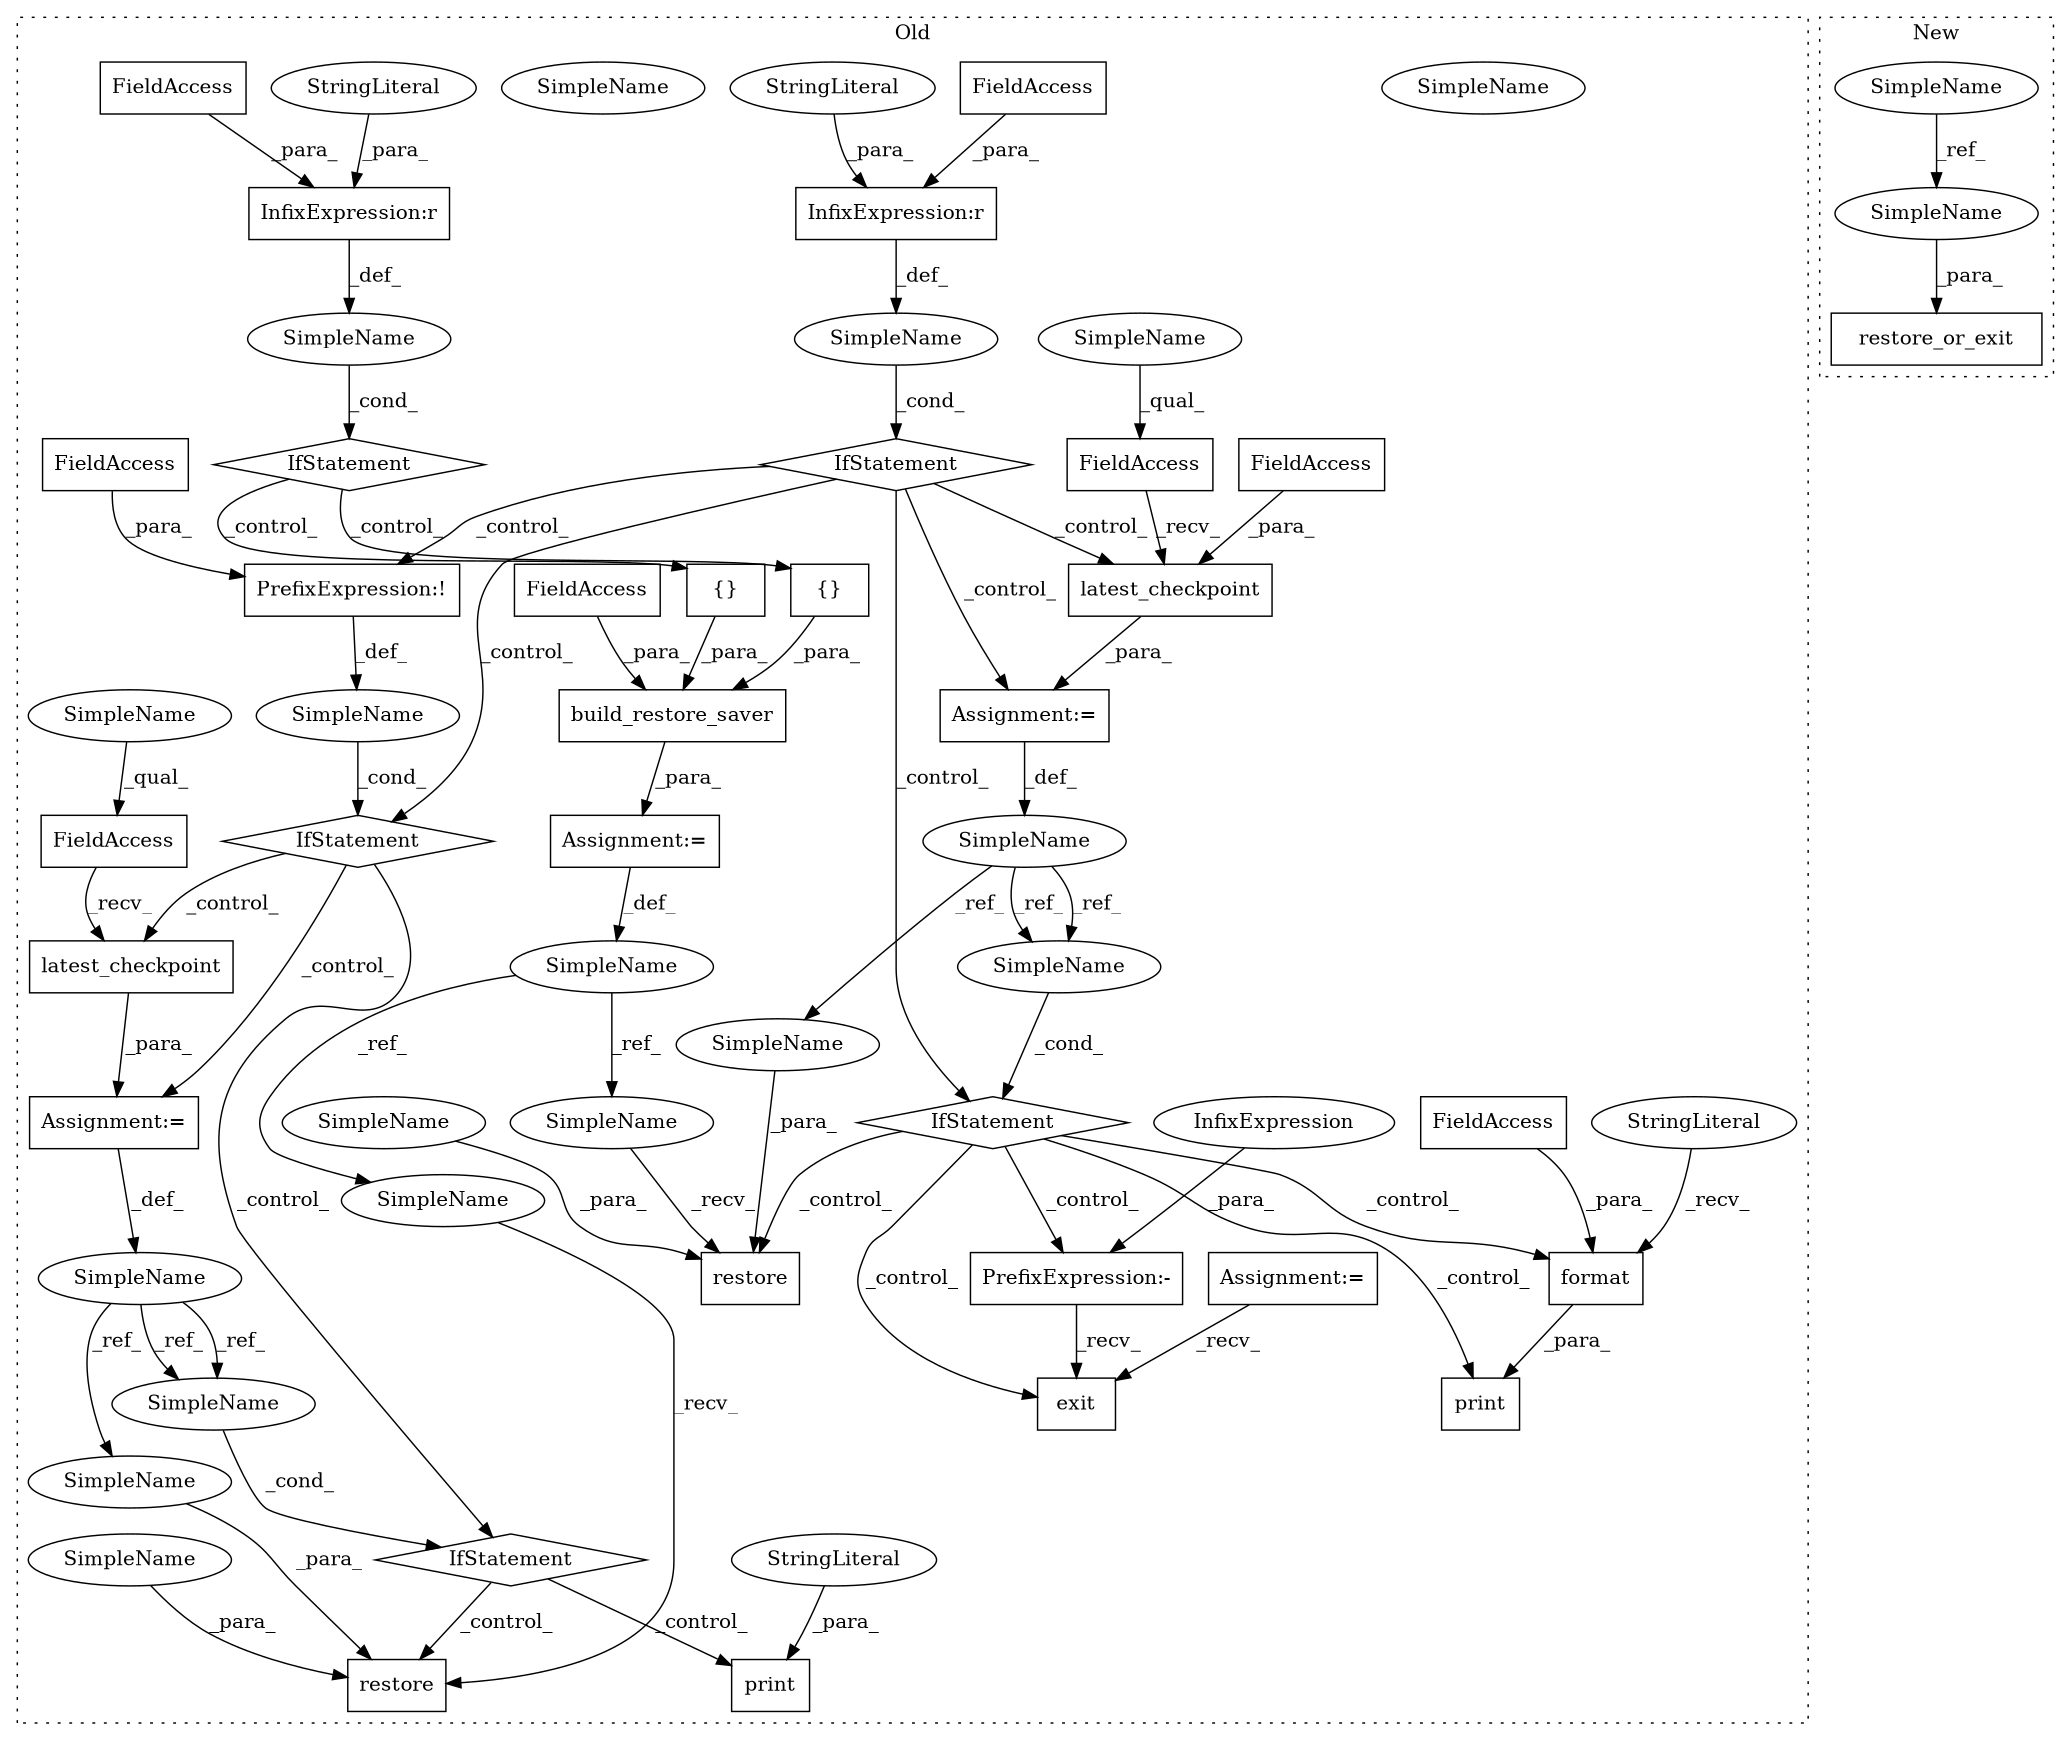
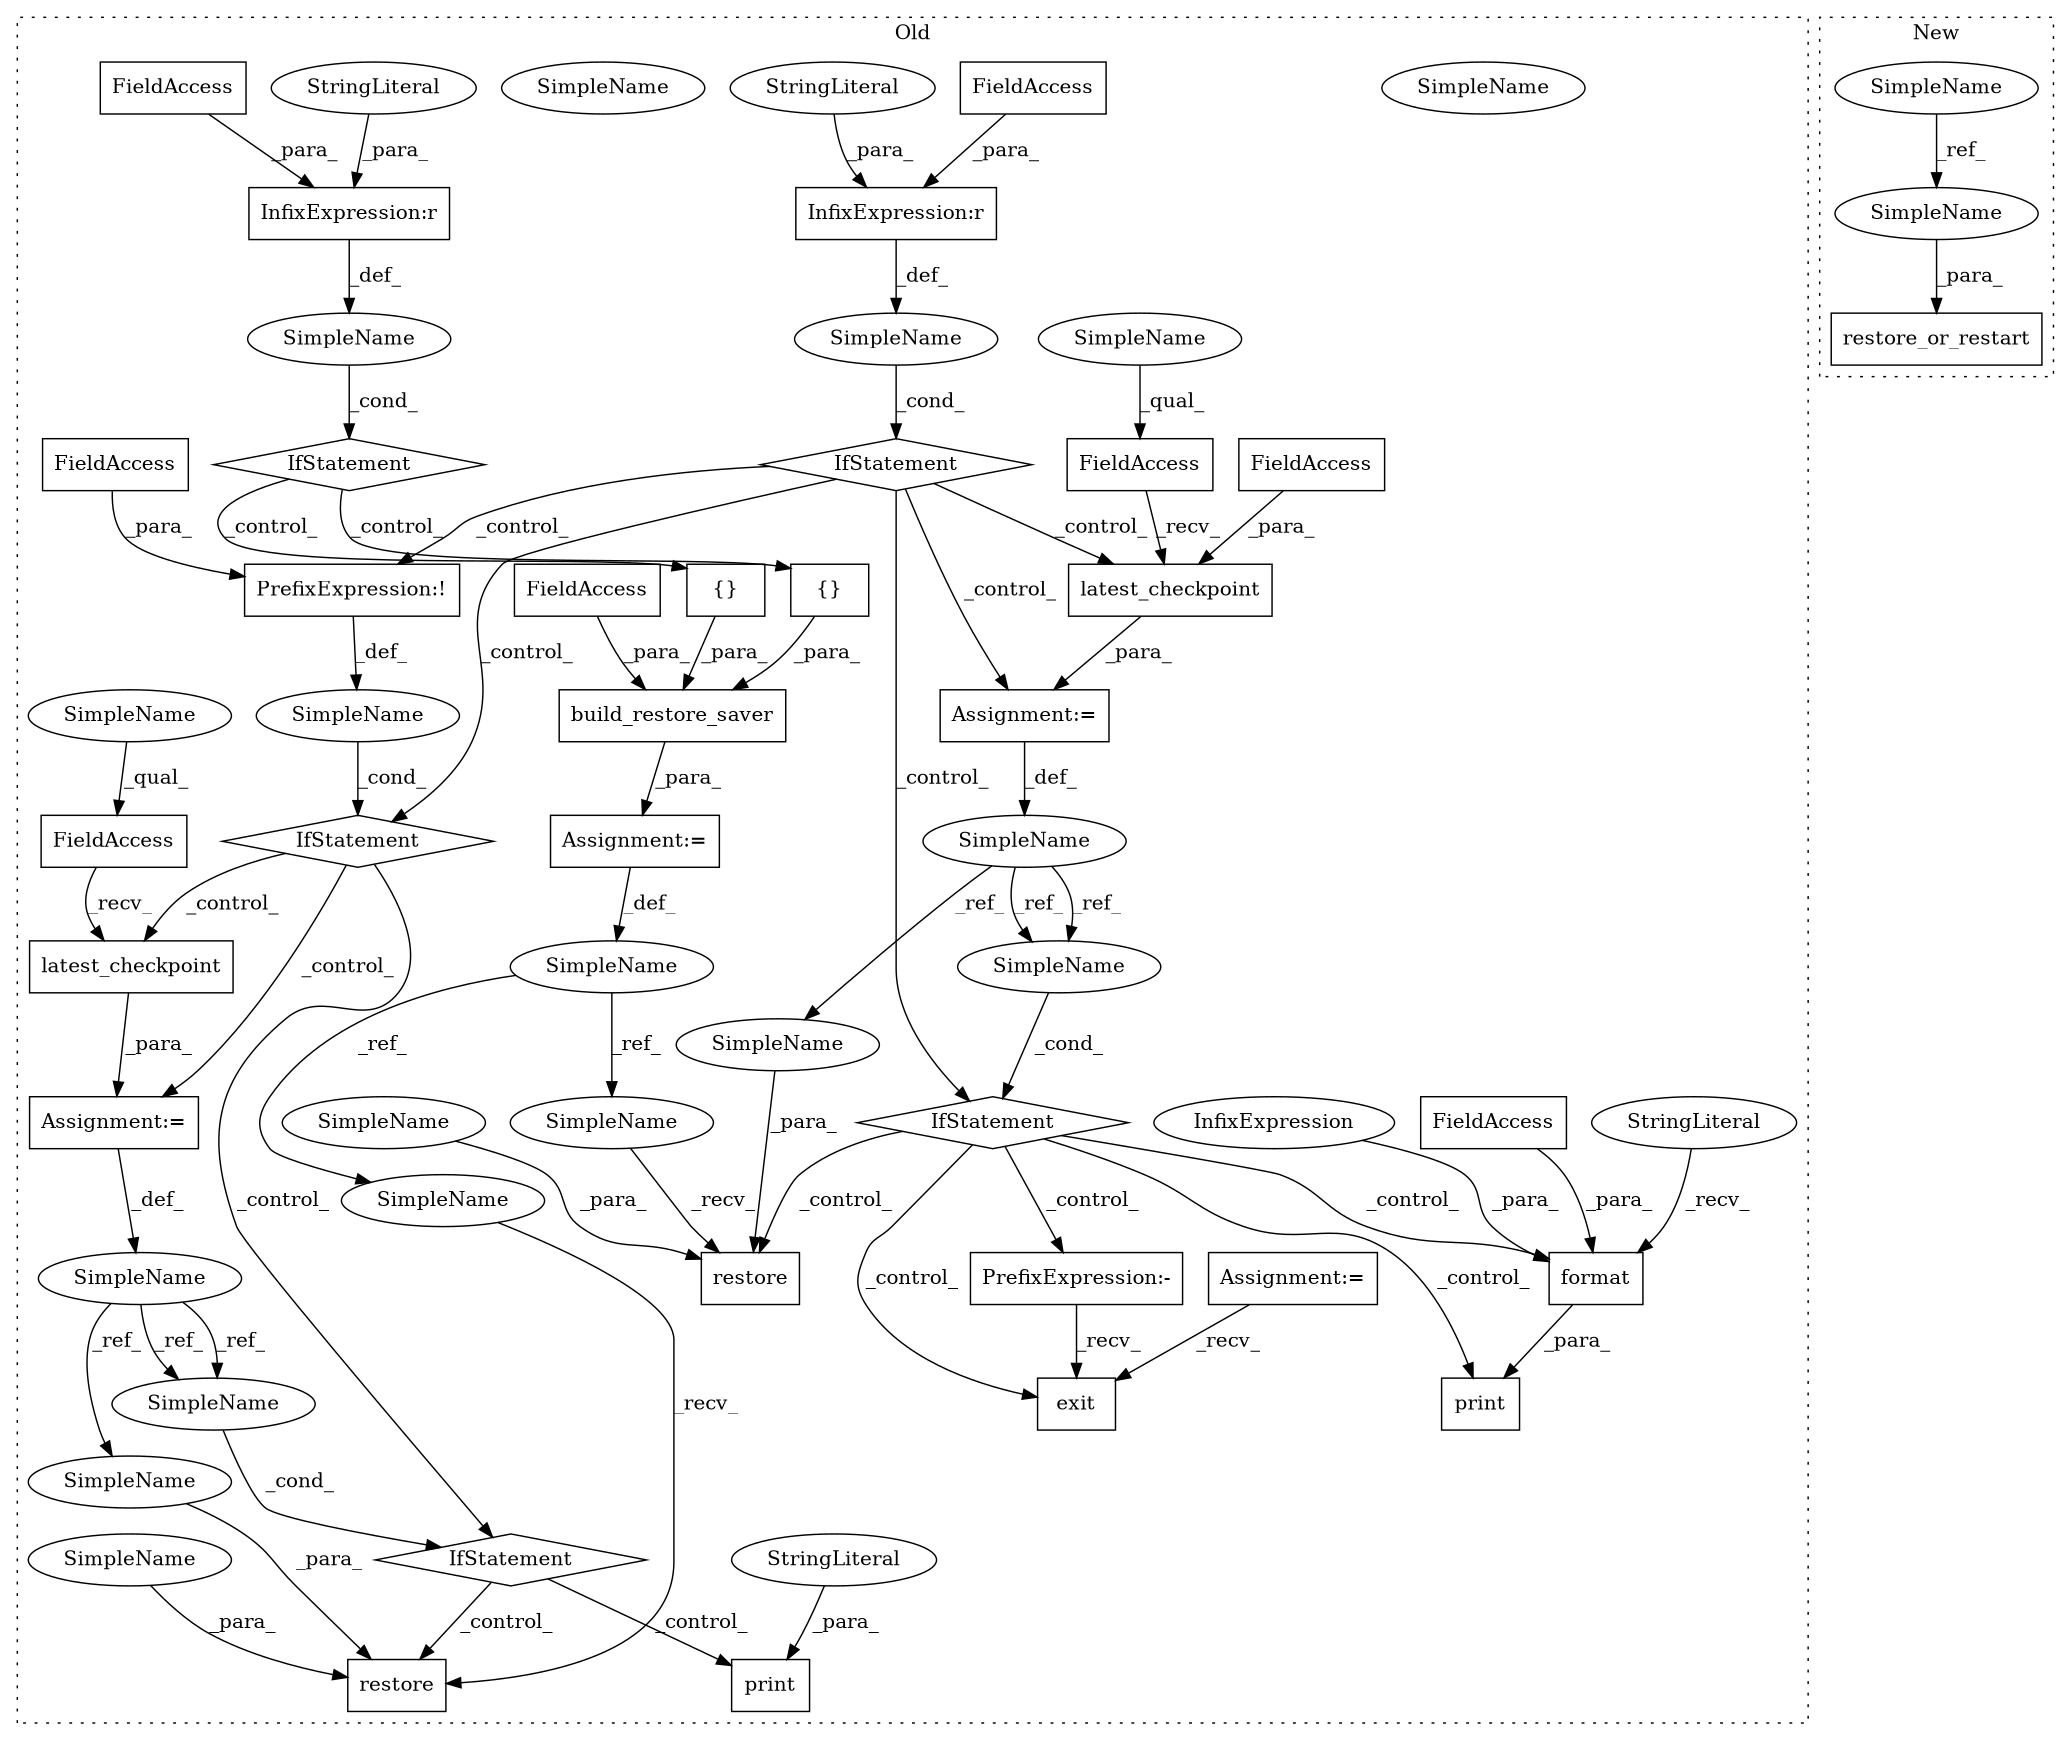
node "restore_or_exit": label "restore_or_exit" -> "restore_or_restart"
edge "InfixExpression" -> "PrefixExpression:-": now "InfixExpression" -> "format"
